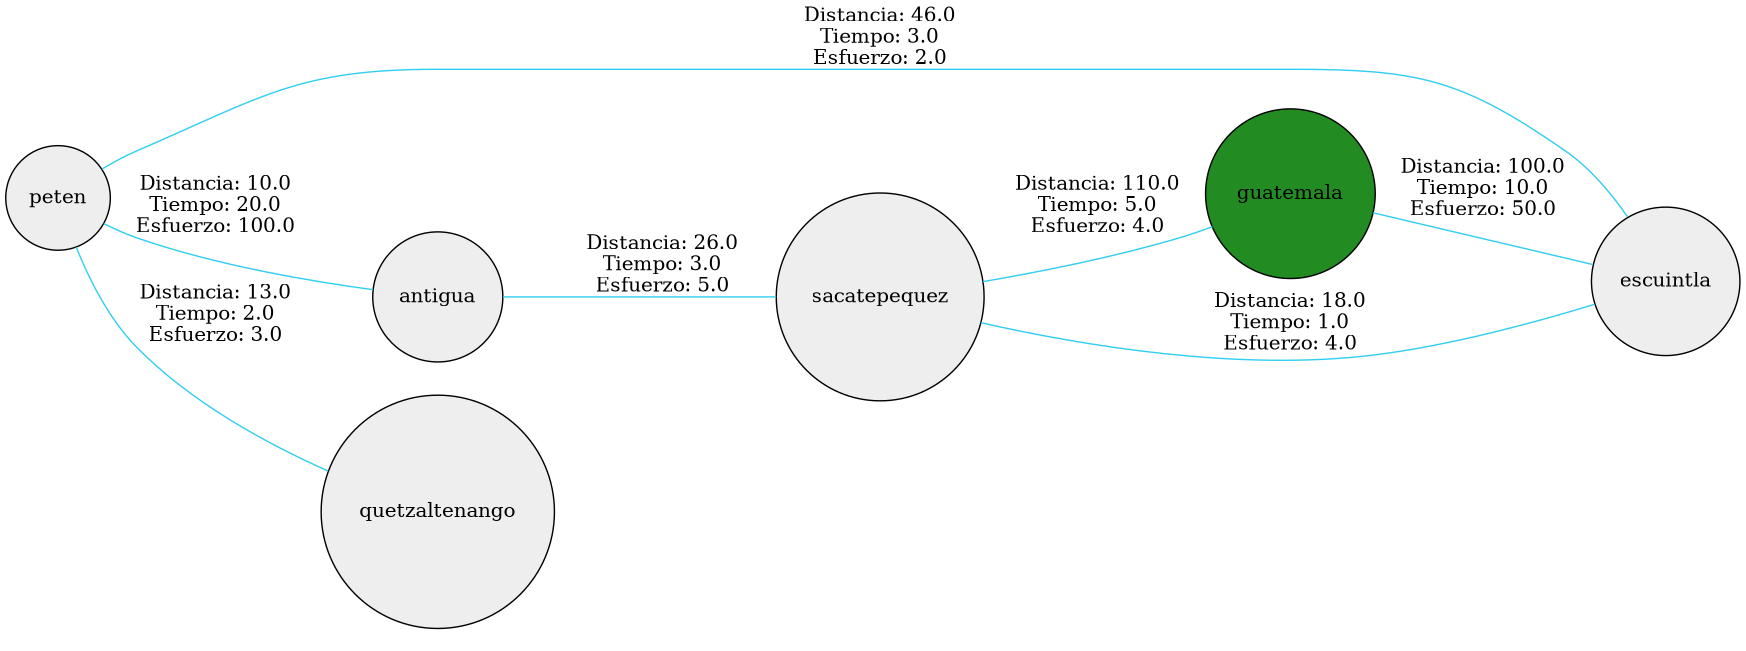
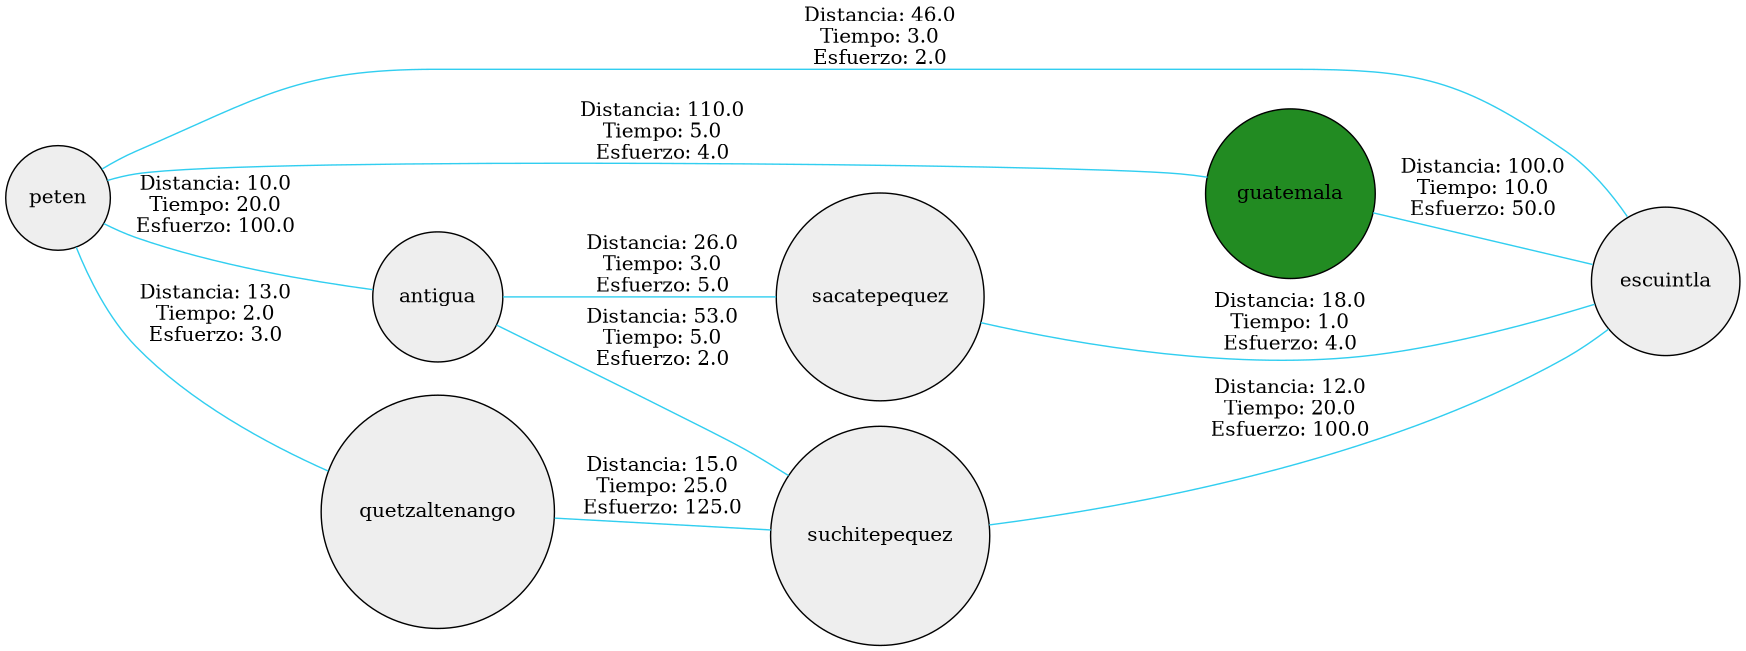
edge "guatemala" -- "sacatepequez": now "guatemala" -- "peten"
node "suchitepequez": added
